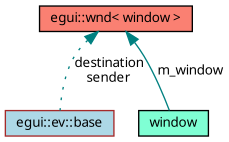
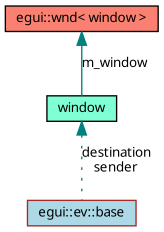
edge "egui::ev::base" -> "egui::wnd< window >": now "egui::ev::base" -> "window"
